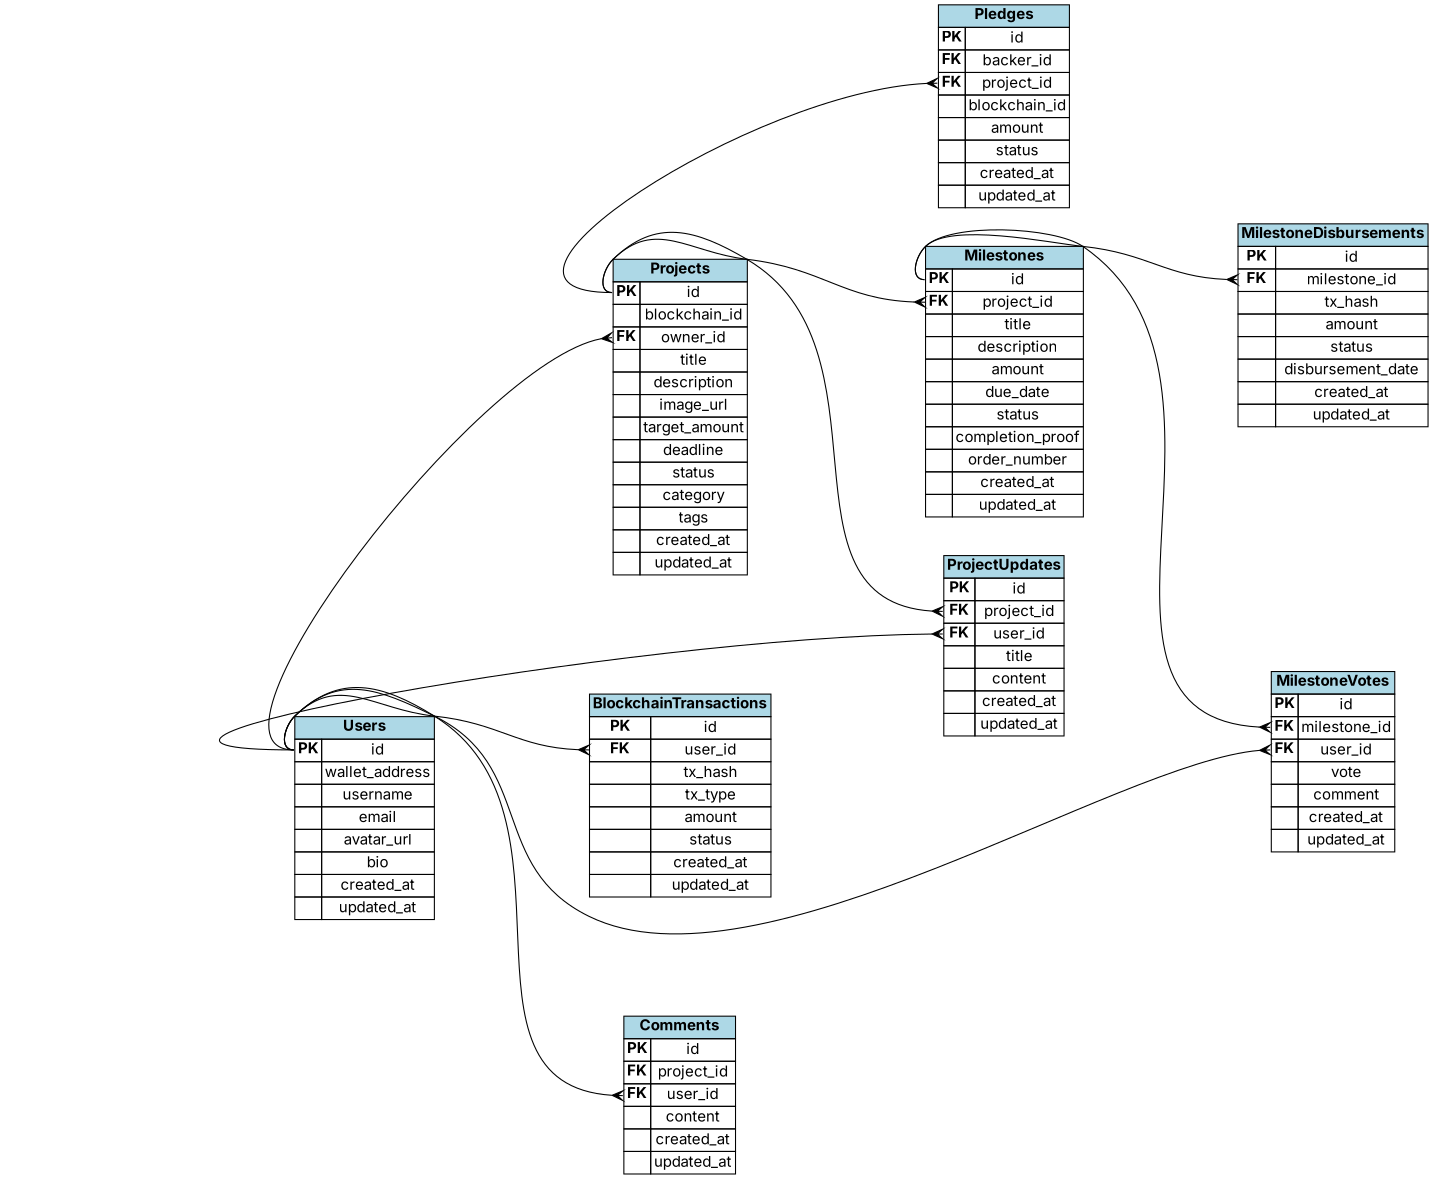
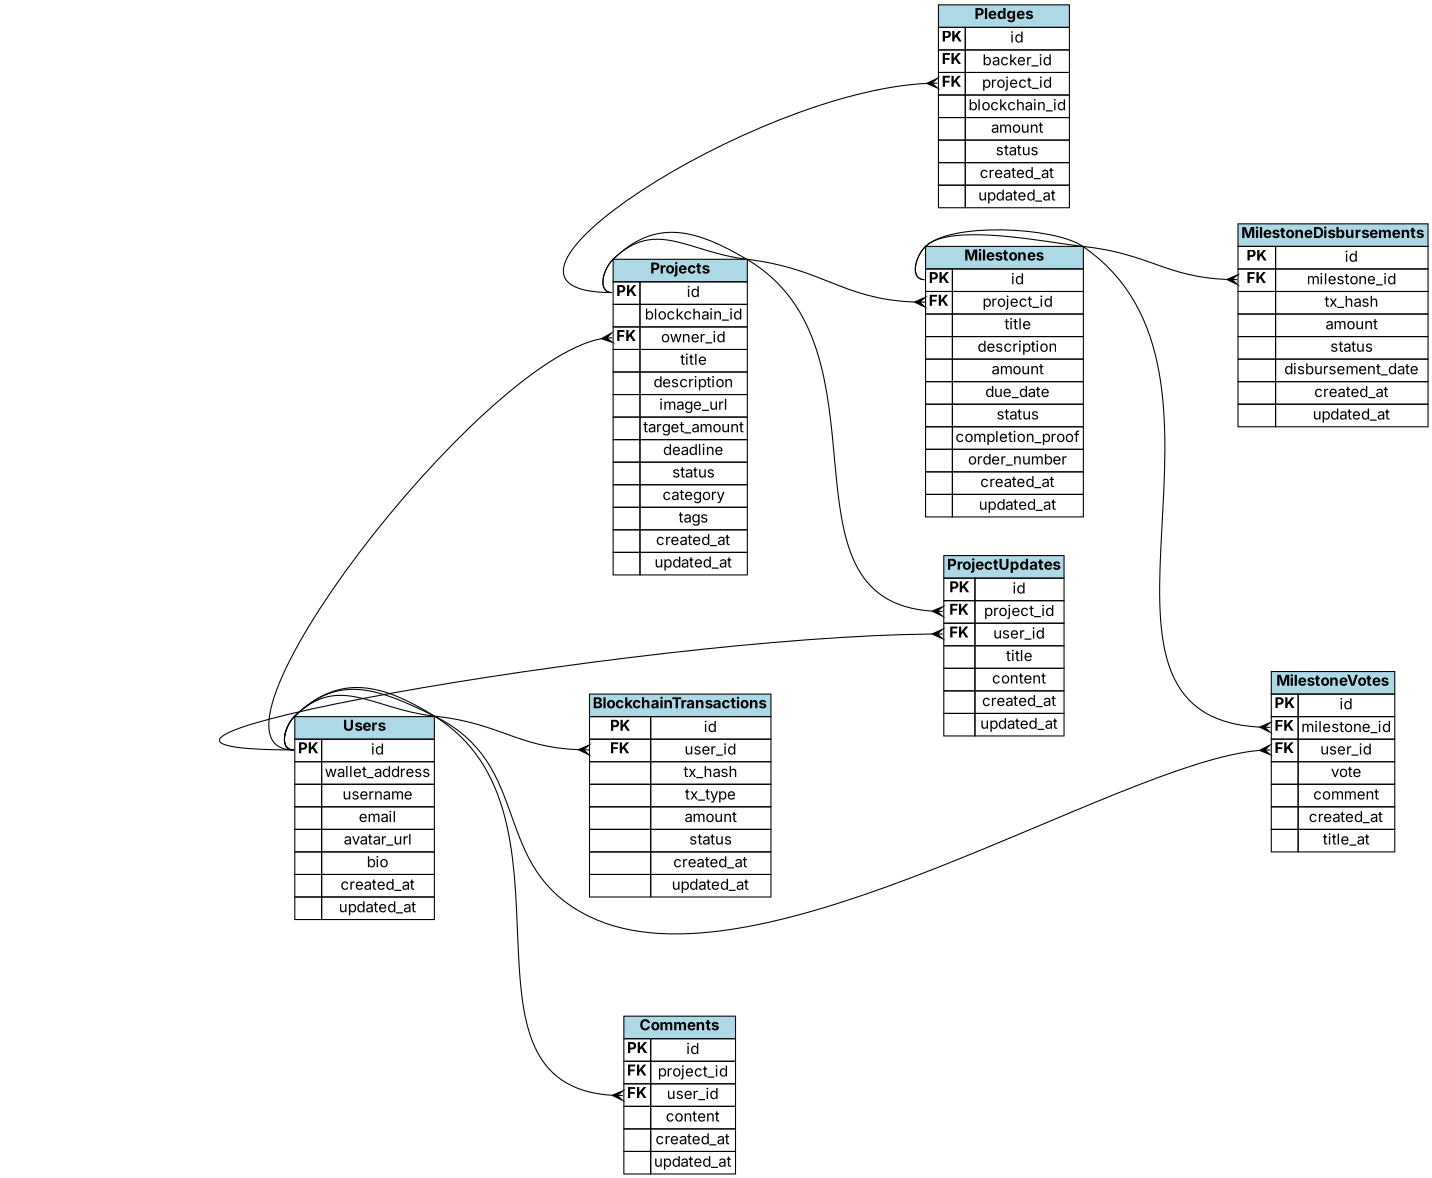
node "MilestoneVotes": text "updated_at" -> "title_at"
